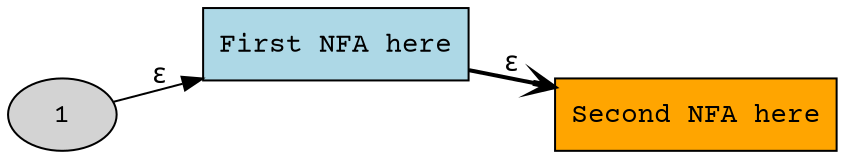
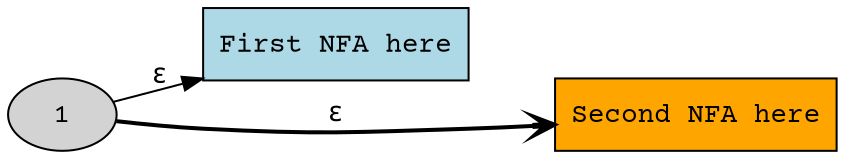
edge "First NFA here" -> "Second NFA here": now "1" -> "Second NFA here"
